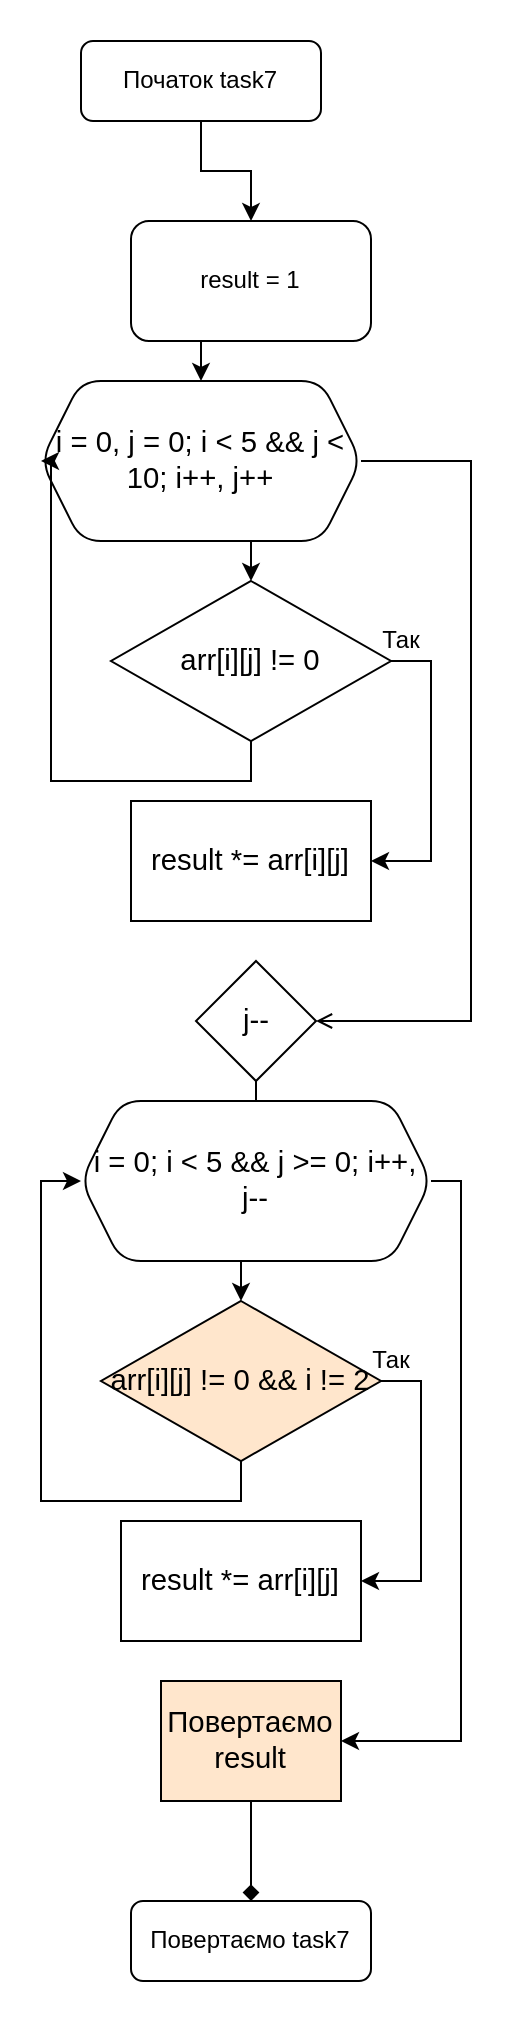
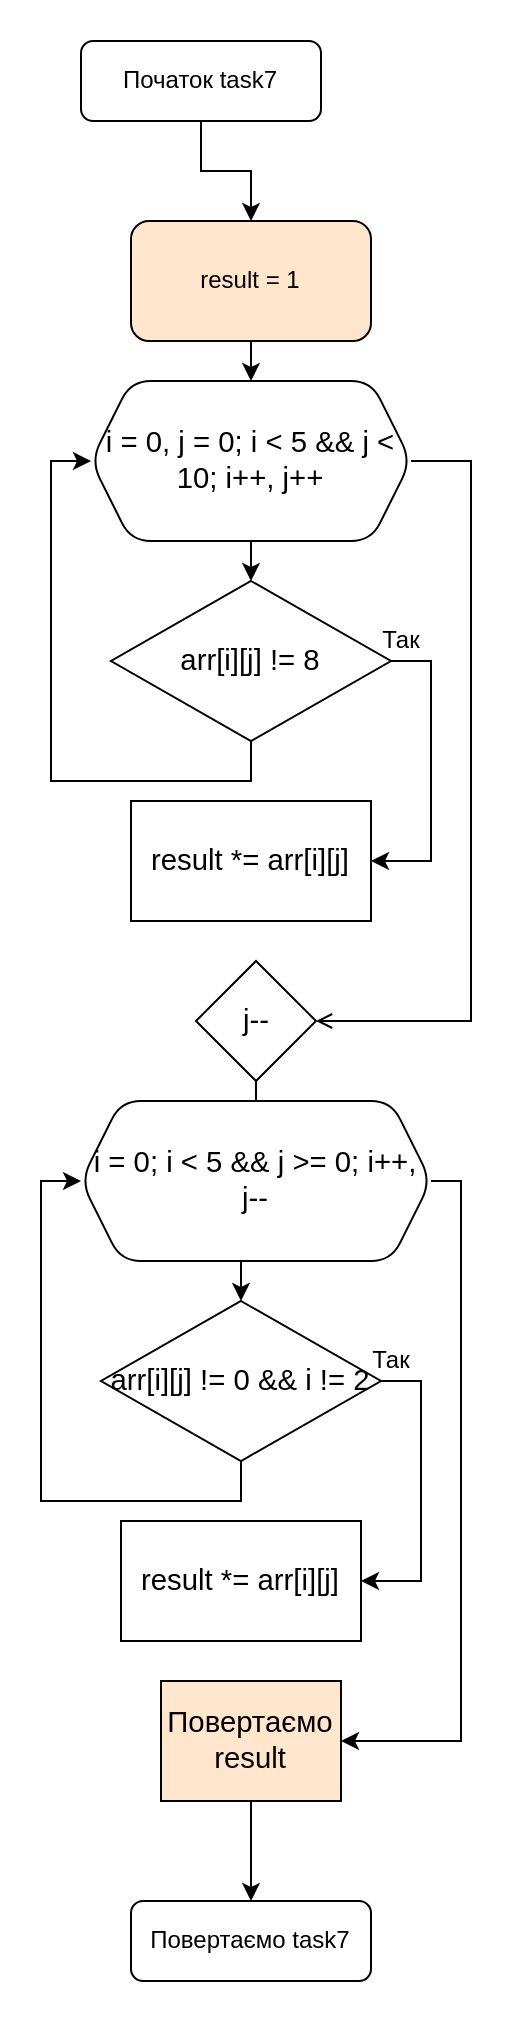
node "result = 1": fillcolor #ffffff -> #ffe6cc
node "i = 0, j = 0; i < 5 && j < 10; i++, j++": moved (201, 461) -> (251, 461)
node "arr[i][j] != 0": label "arr[i][j] != 0" -> "arr[i][j] != 8"
node "arr[i][j] != 0 && i != 2": fillcolor #ffe6cc -> #ffffff
edge "Повертаємо result" -> "Повертаємо task7": arrowhead diamond -> classic
